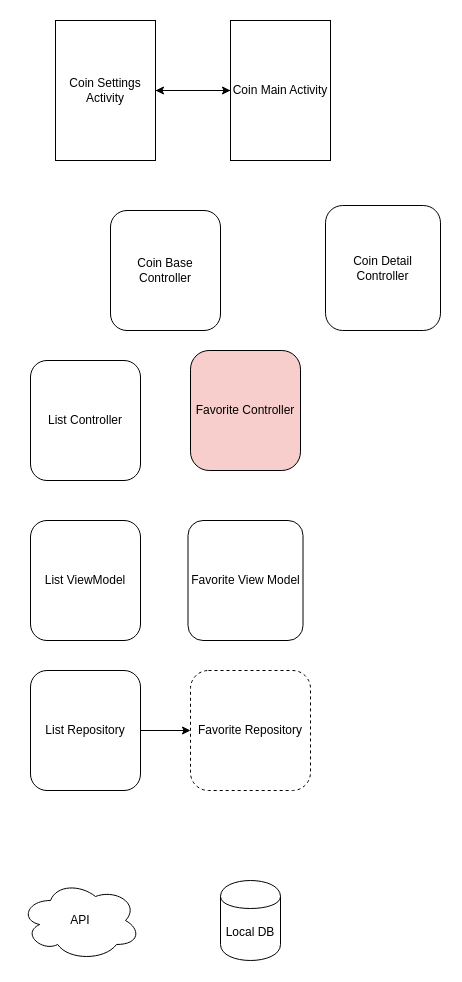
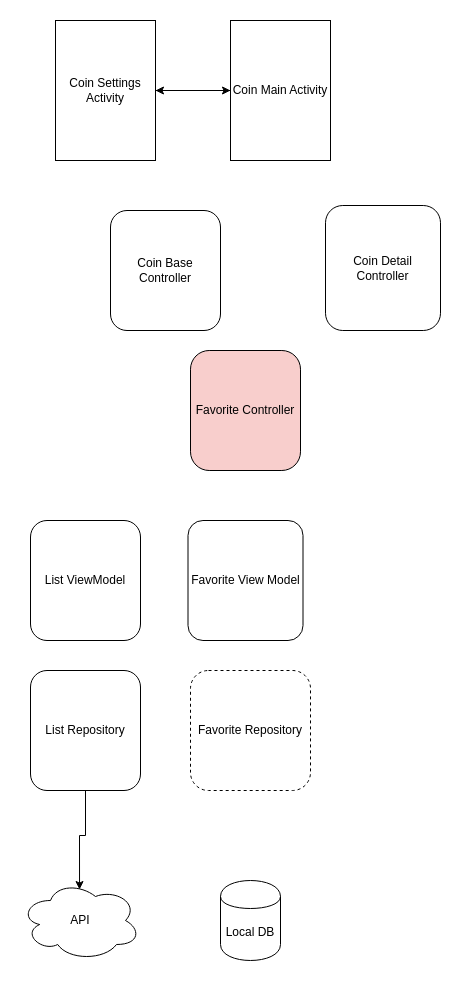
node "List Controller": removed
edge "List Repository" -> "Favorite Repository": now "List Repository" -> "API"
